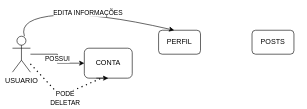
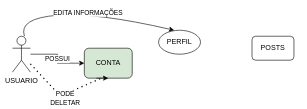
node "PERFIL": shape rounded rectangle -> ellipse
node "POSTS": moved (273, 42) -> (273, 48)
node "CONTA": fillcolor #ffffff -> #d5e8d4
